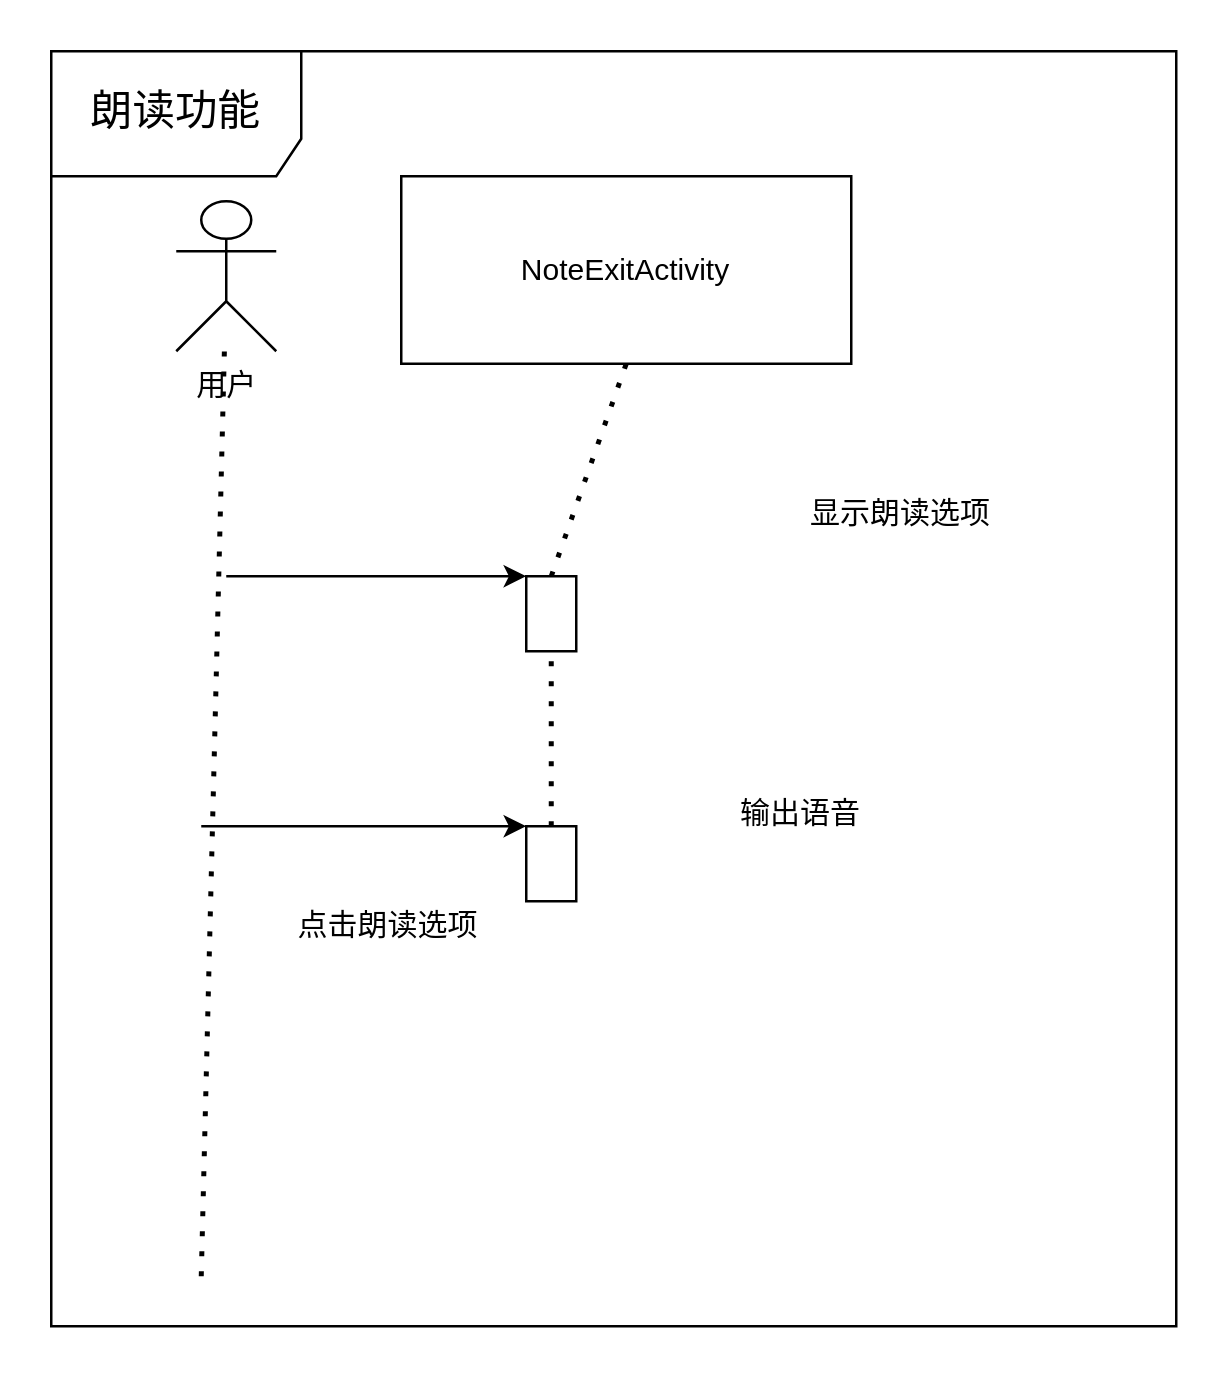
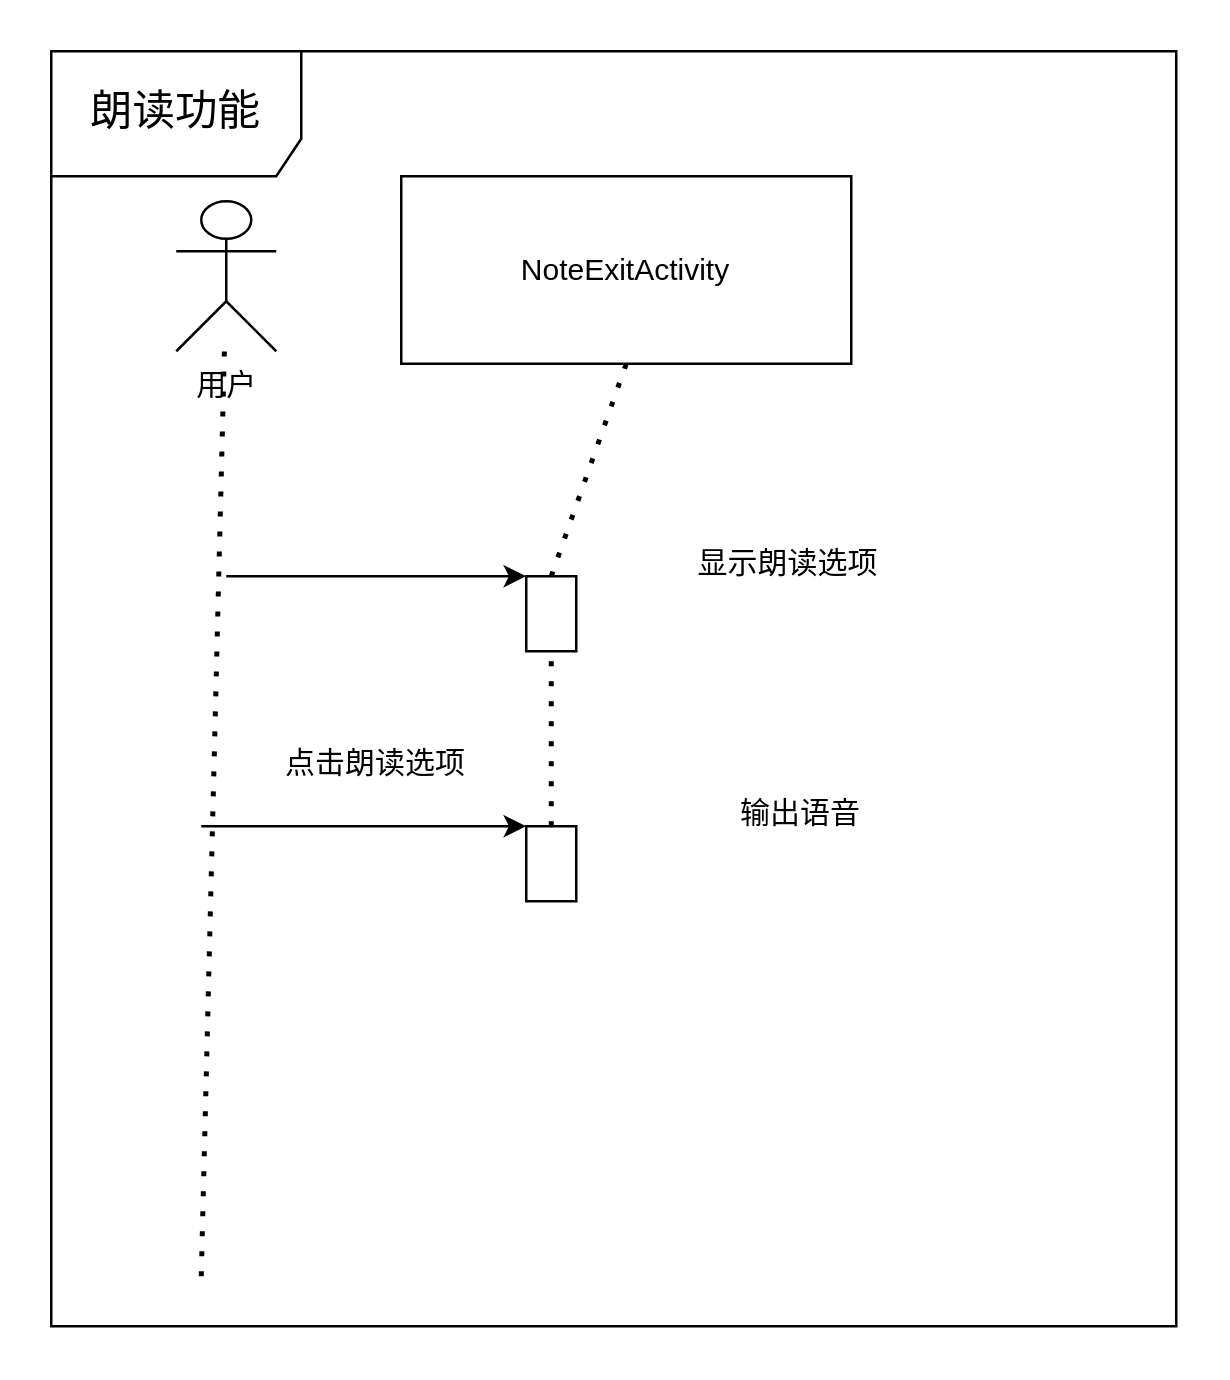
node "显示朗读选项": moved (901, 514) -> (789, 564)
node "点击朗读选项": moved (389, 926) -> (376, 764)
